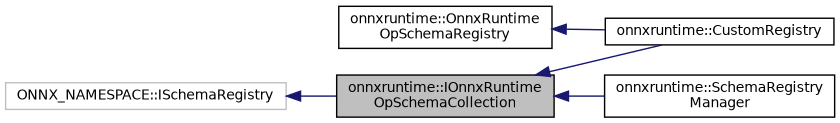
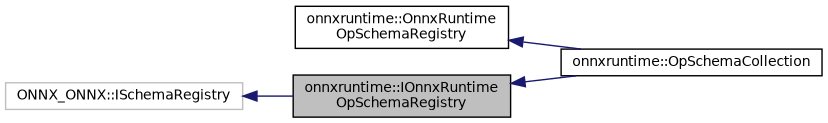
node "onnxruntime::CustomRegistry": label "onnxruntime::CustomRegistry" -> "onnxruntime::OpSchemaCollection"
node "ONNX_NAMESPACE::ISchemaRegistry": label "ONNX_NAMESPACE::ISchemaRegistry" -> "ONNX_ONNX::ISchemaRegistry"
node "onnxruntime::IOnnxRuntime OpSchemaCollection": label "onnxruntime::IOnnxRuntime OpSchemaCollection" -> "onnxruntime::IOnnxRuntime OpSchemaRegistry"
node "onnxruntime::SchemaRegistry Manager": removed
